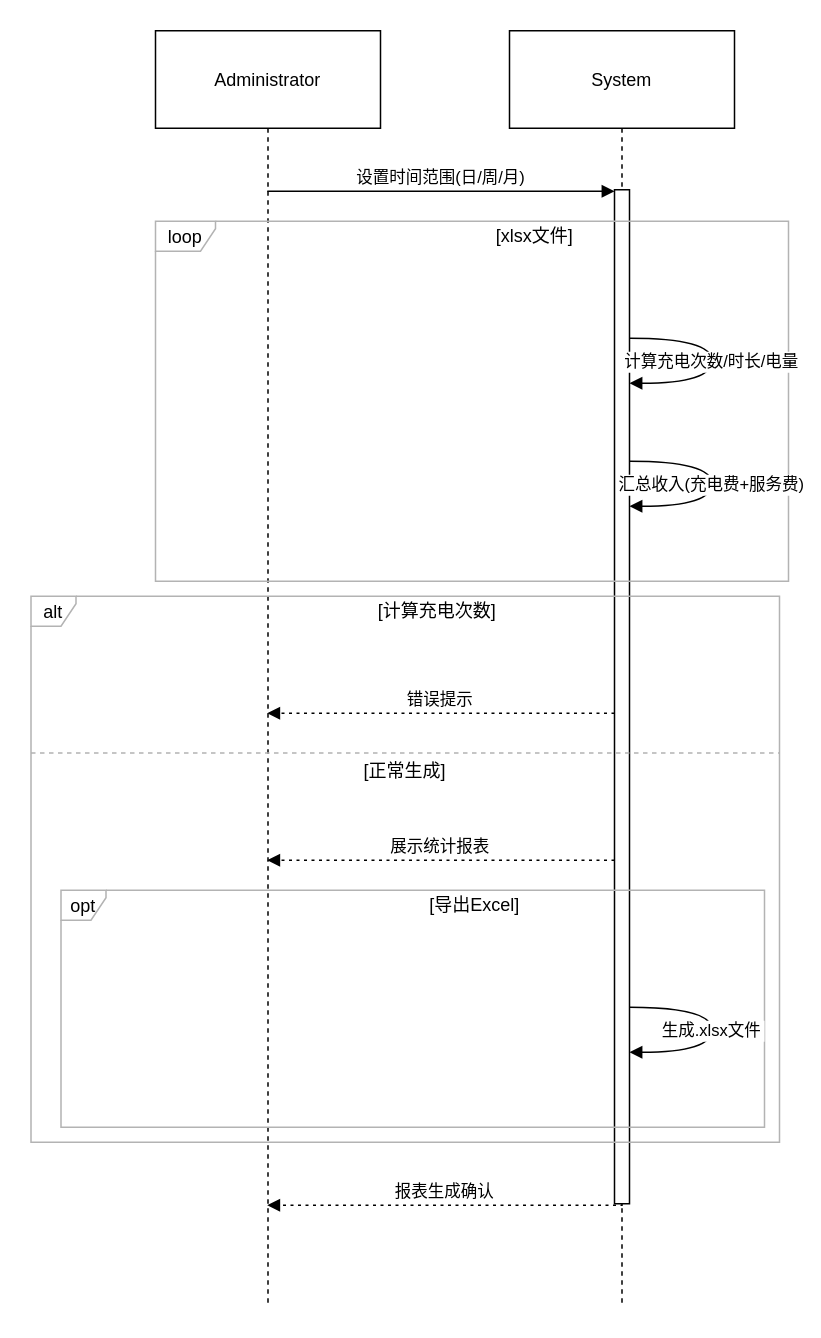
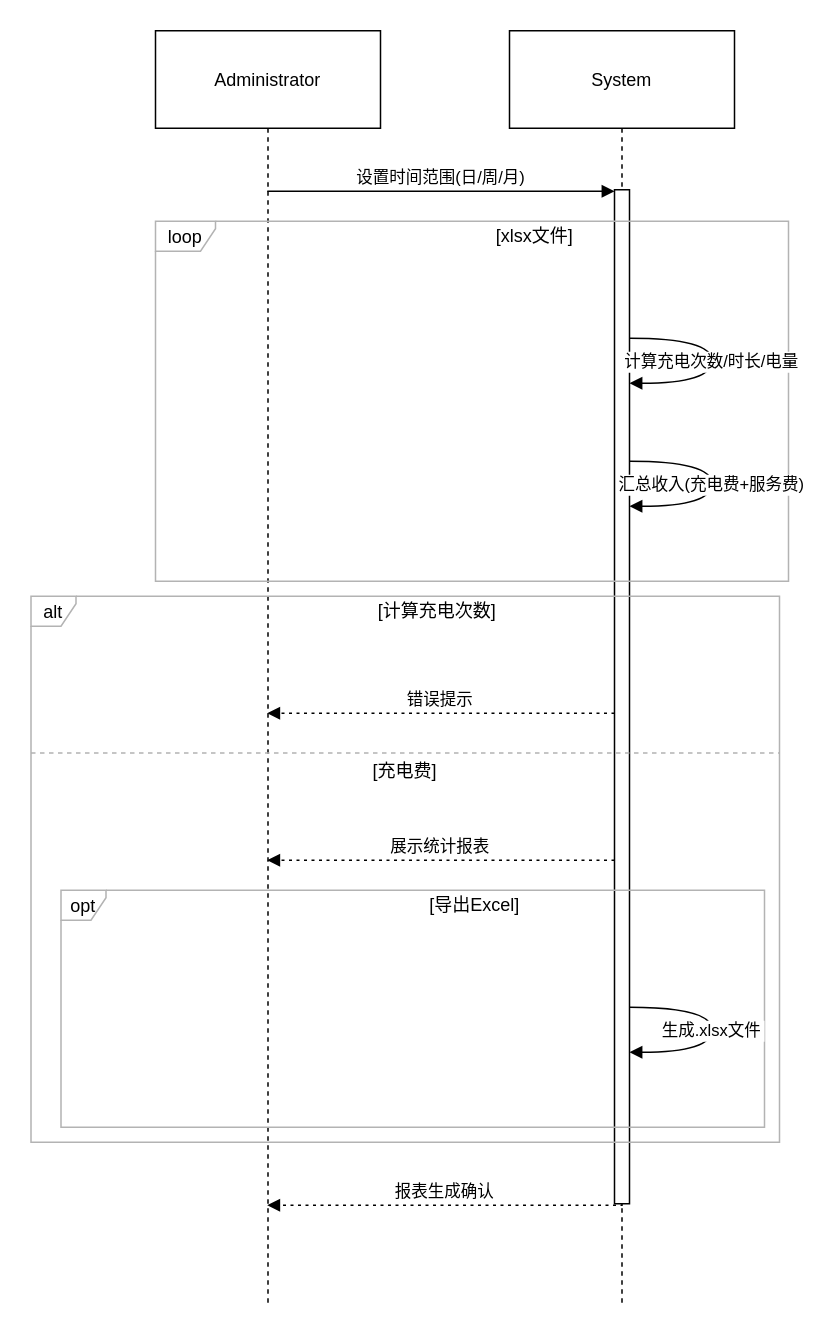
node "[正常生成]": label "[正常生成]" -> "[充电费]"
